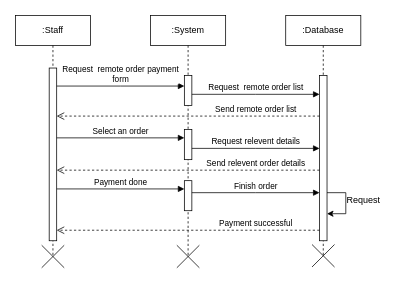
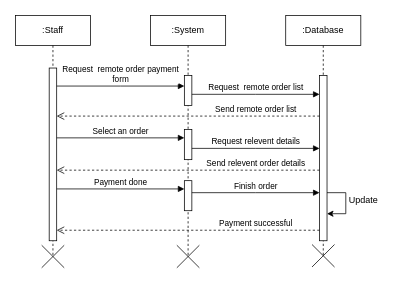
node "Request": label "Request" -> "Update"
